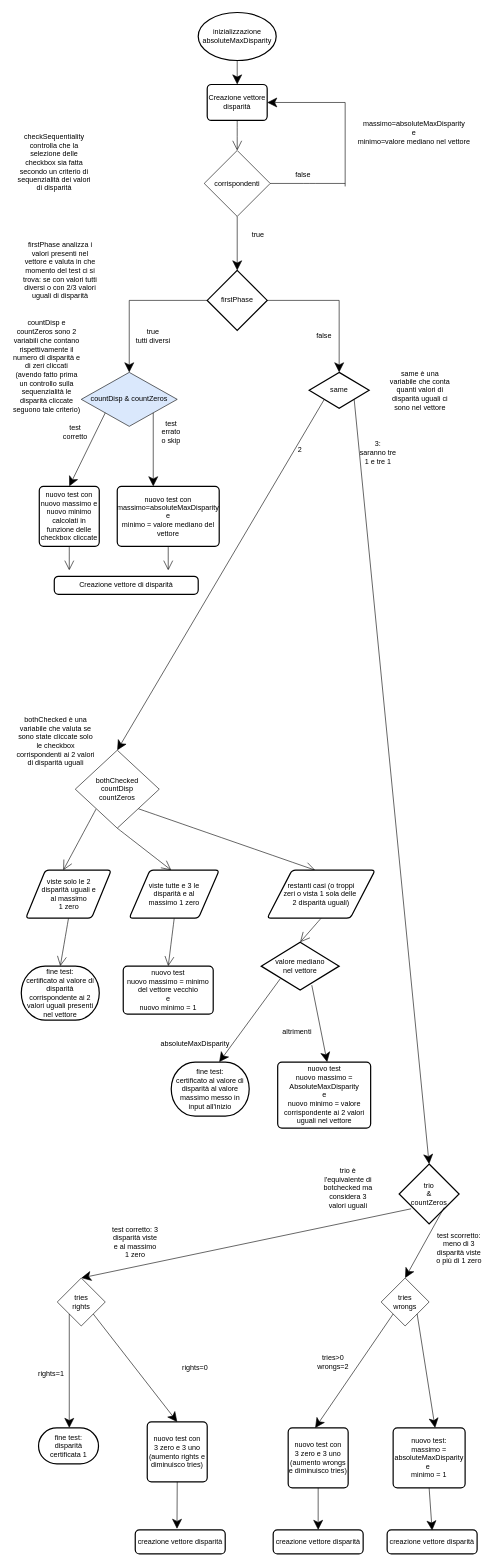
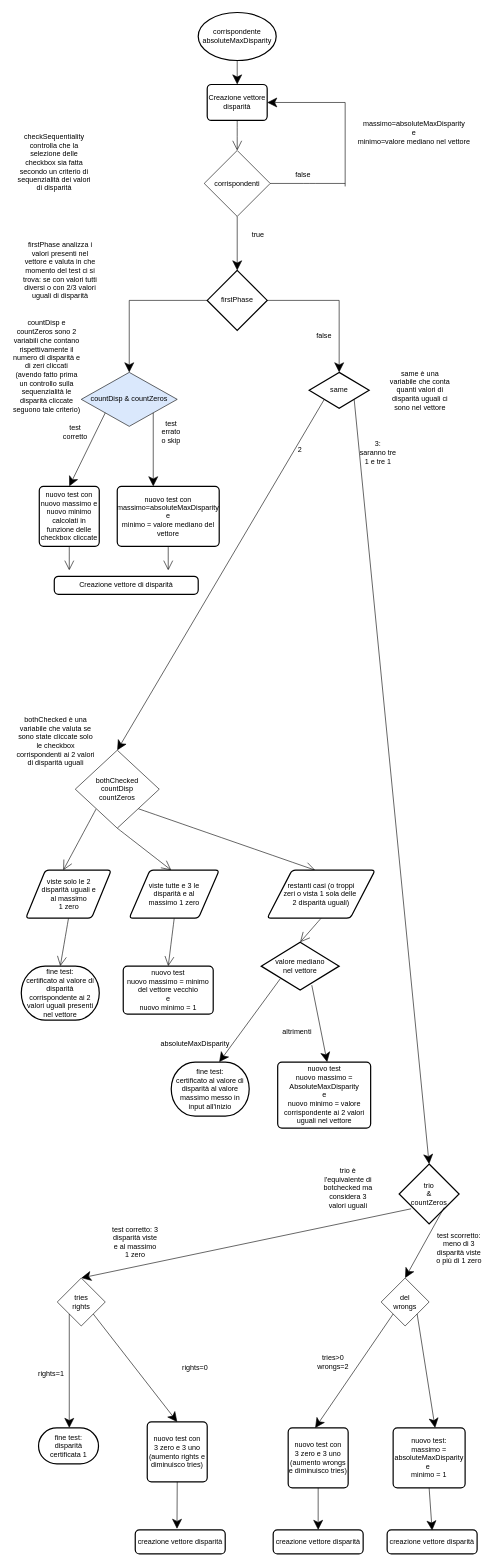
node "inizializzazione absoluteMaxDisparity": label "inizializzazione absoluteMaxDisparity" -> "corrispondente absoluteMaxDisparity"
node "true tutti diversi": removed
node "tries wrongs": label "tries wrongs" -> "del wrongs"
